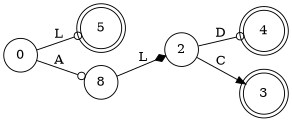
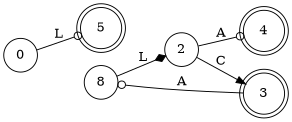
edge "2" -> "4": label "D" -> "A"
edge "0" -> "8": now "3" -> "8"
